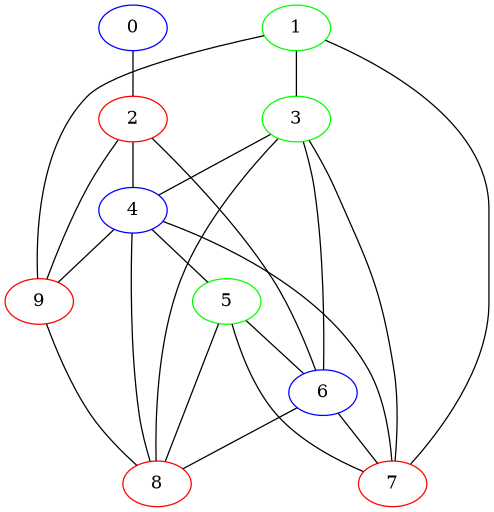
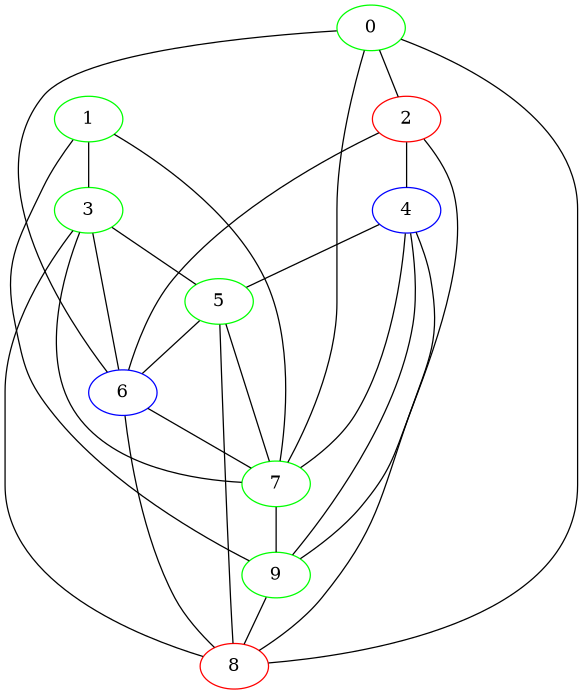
node "0": color blue -> green
edge "0" -- "6": added
edge "3" -- "4": now "3" -- "5"
edge "0" -- "7": added
node "9": color red -> green
edge "0" -- "8": added
node "7": color red -> green
edge "7" -- "9": added
